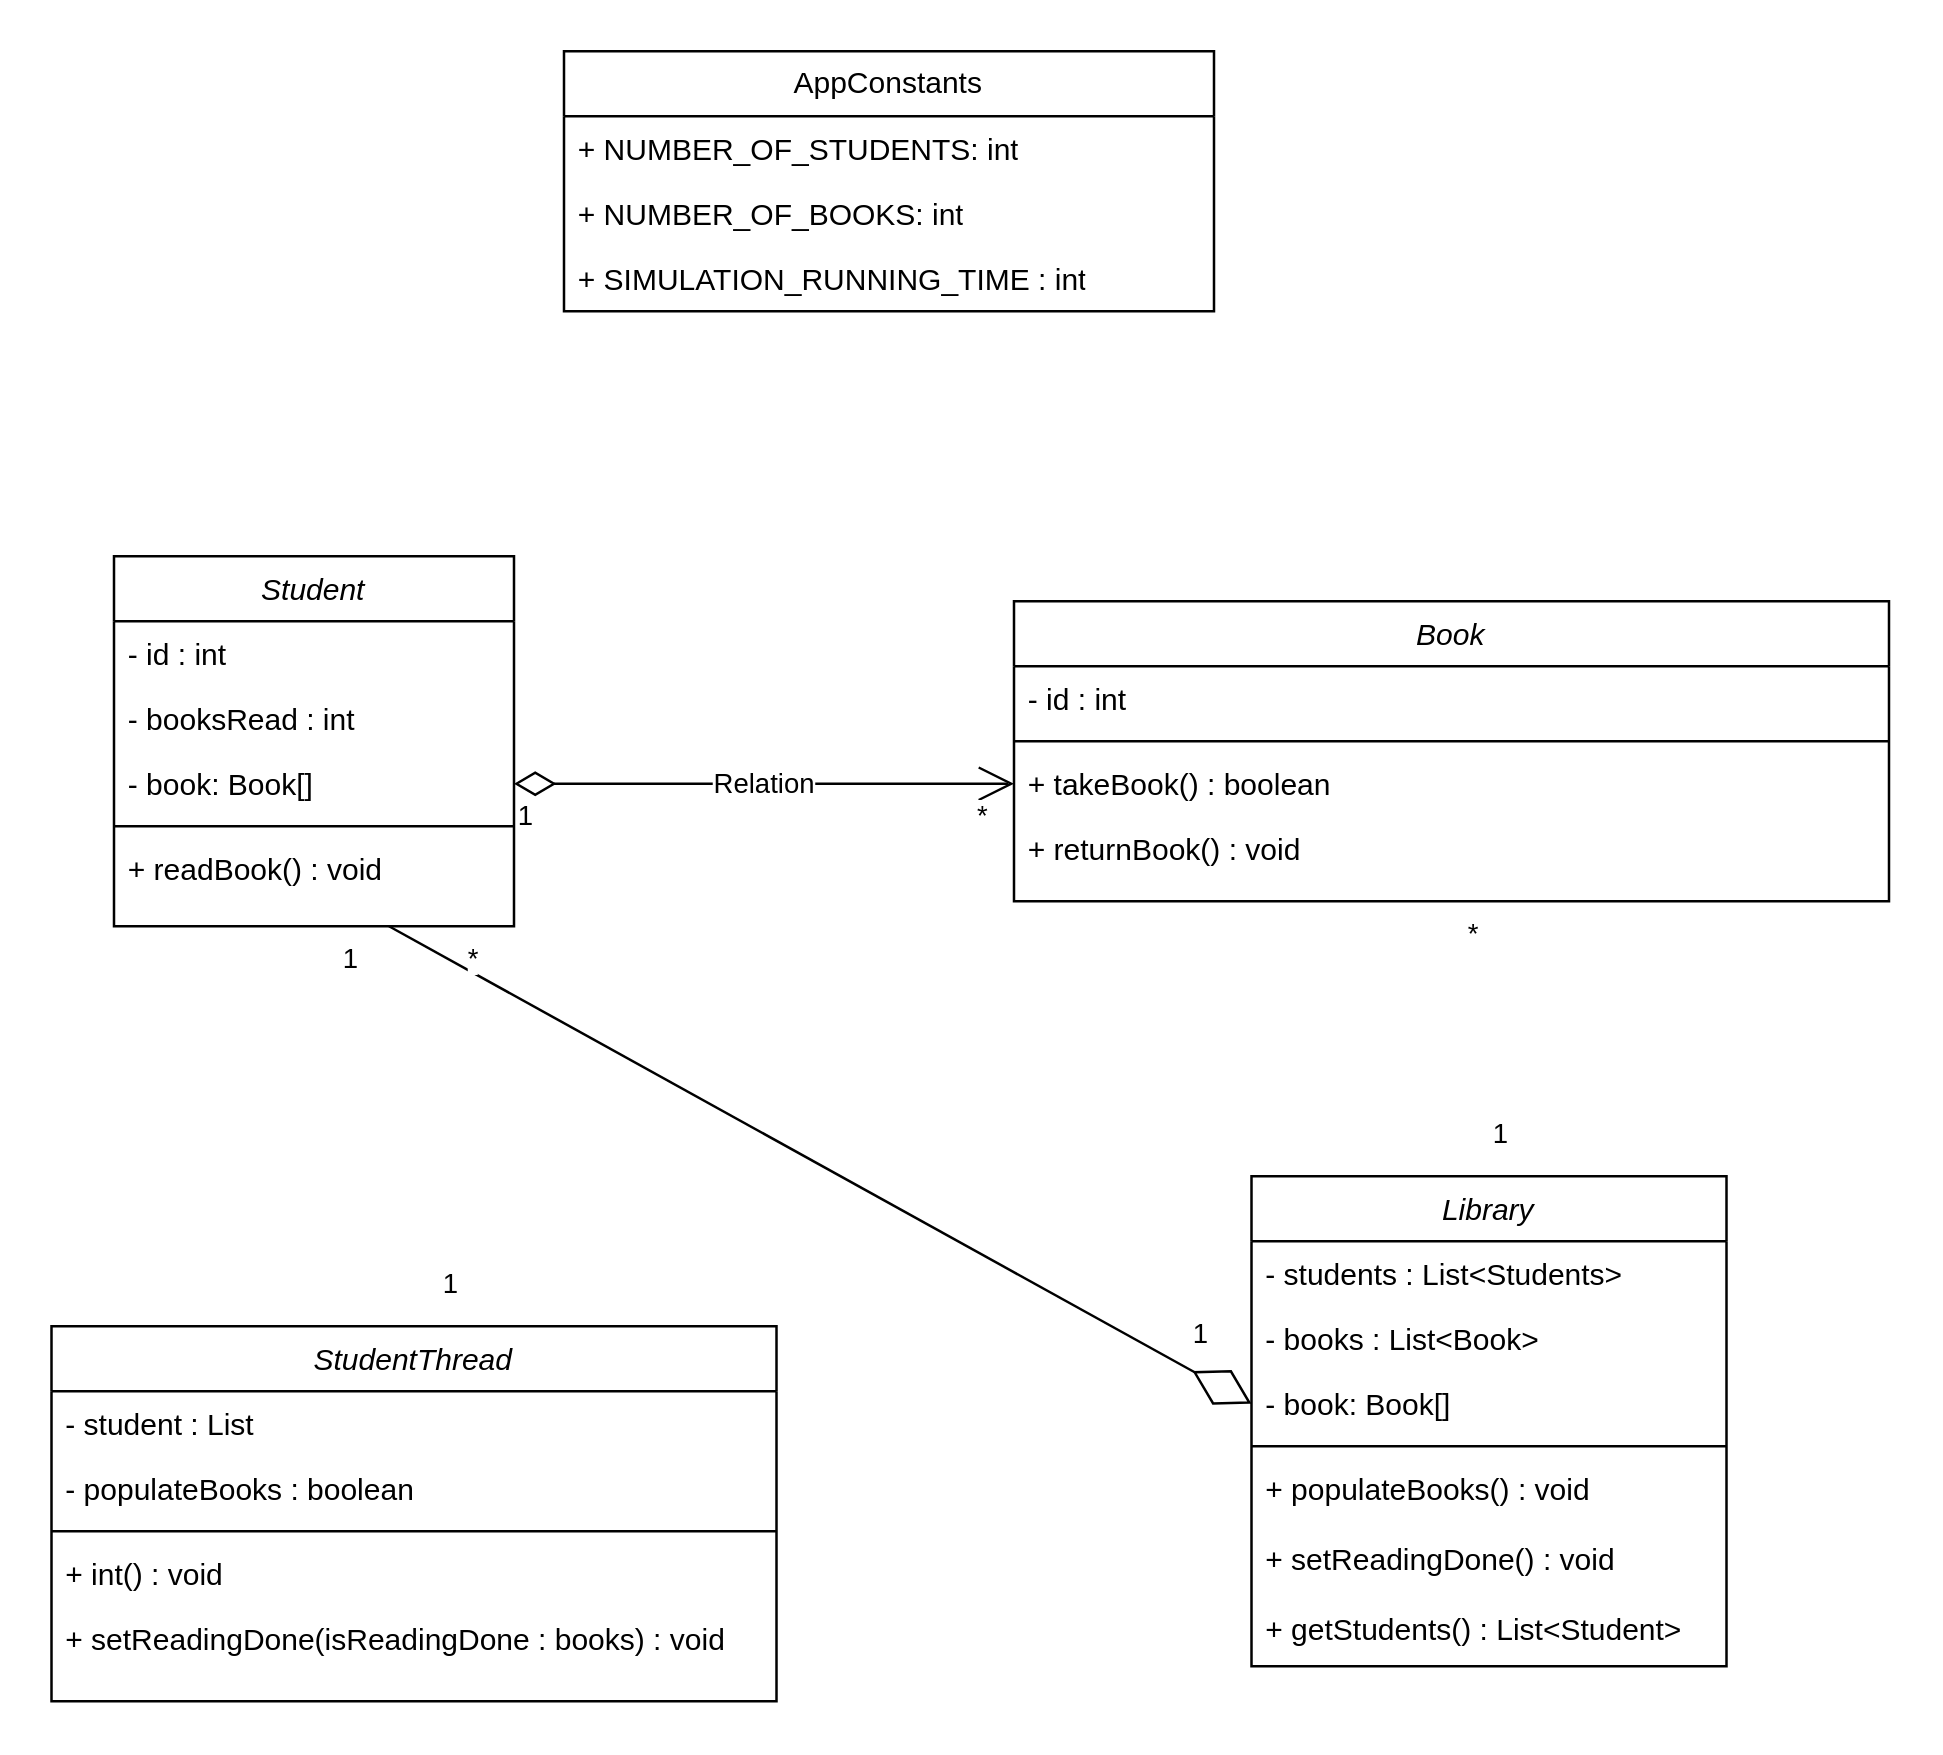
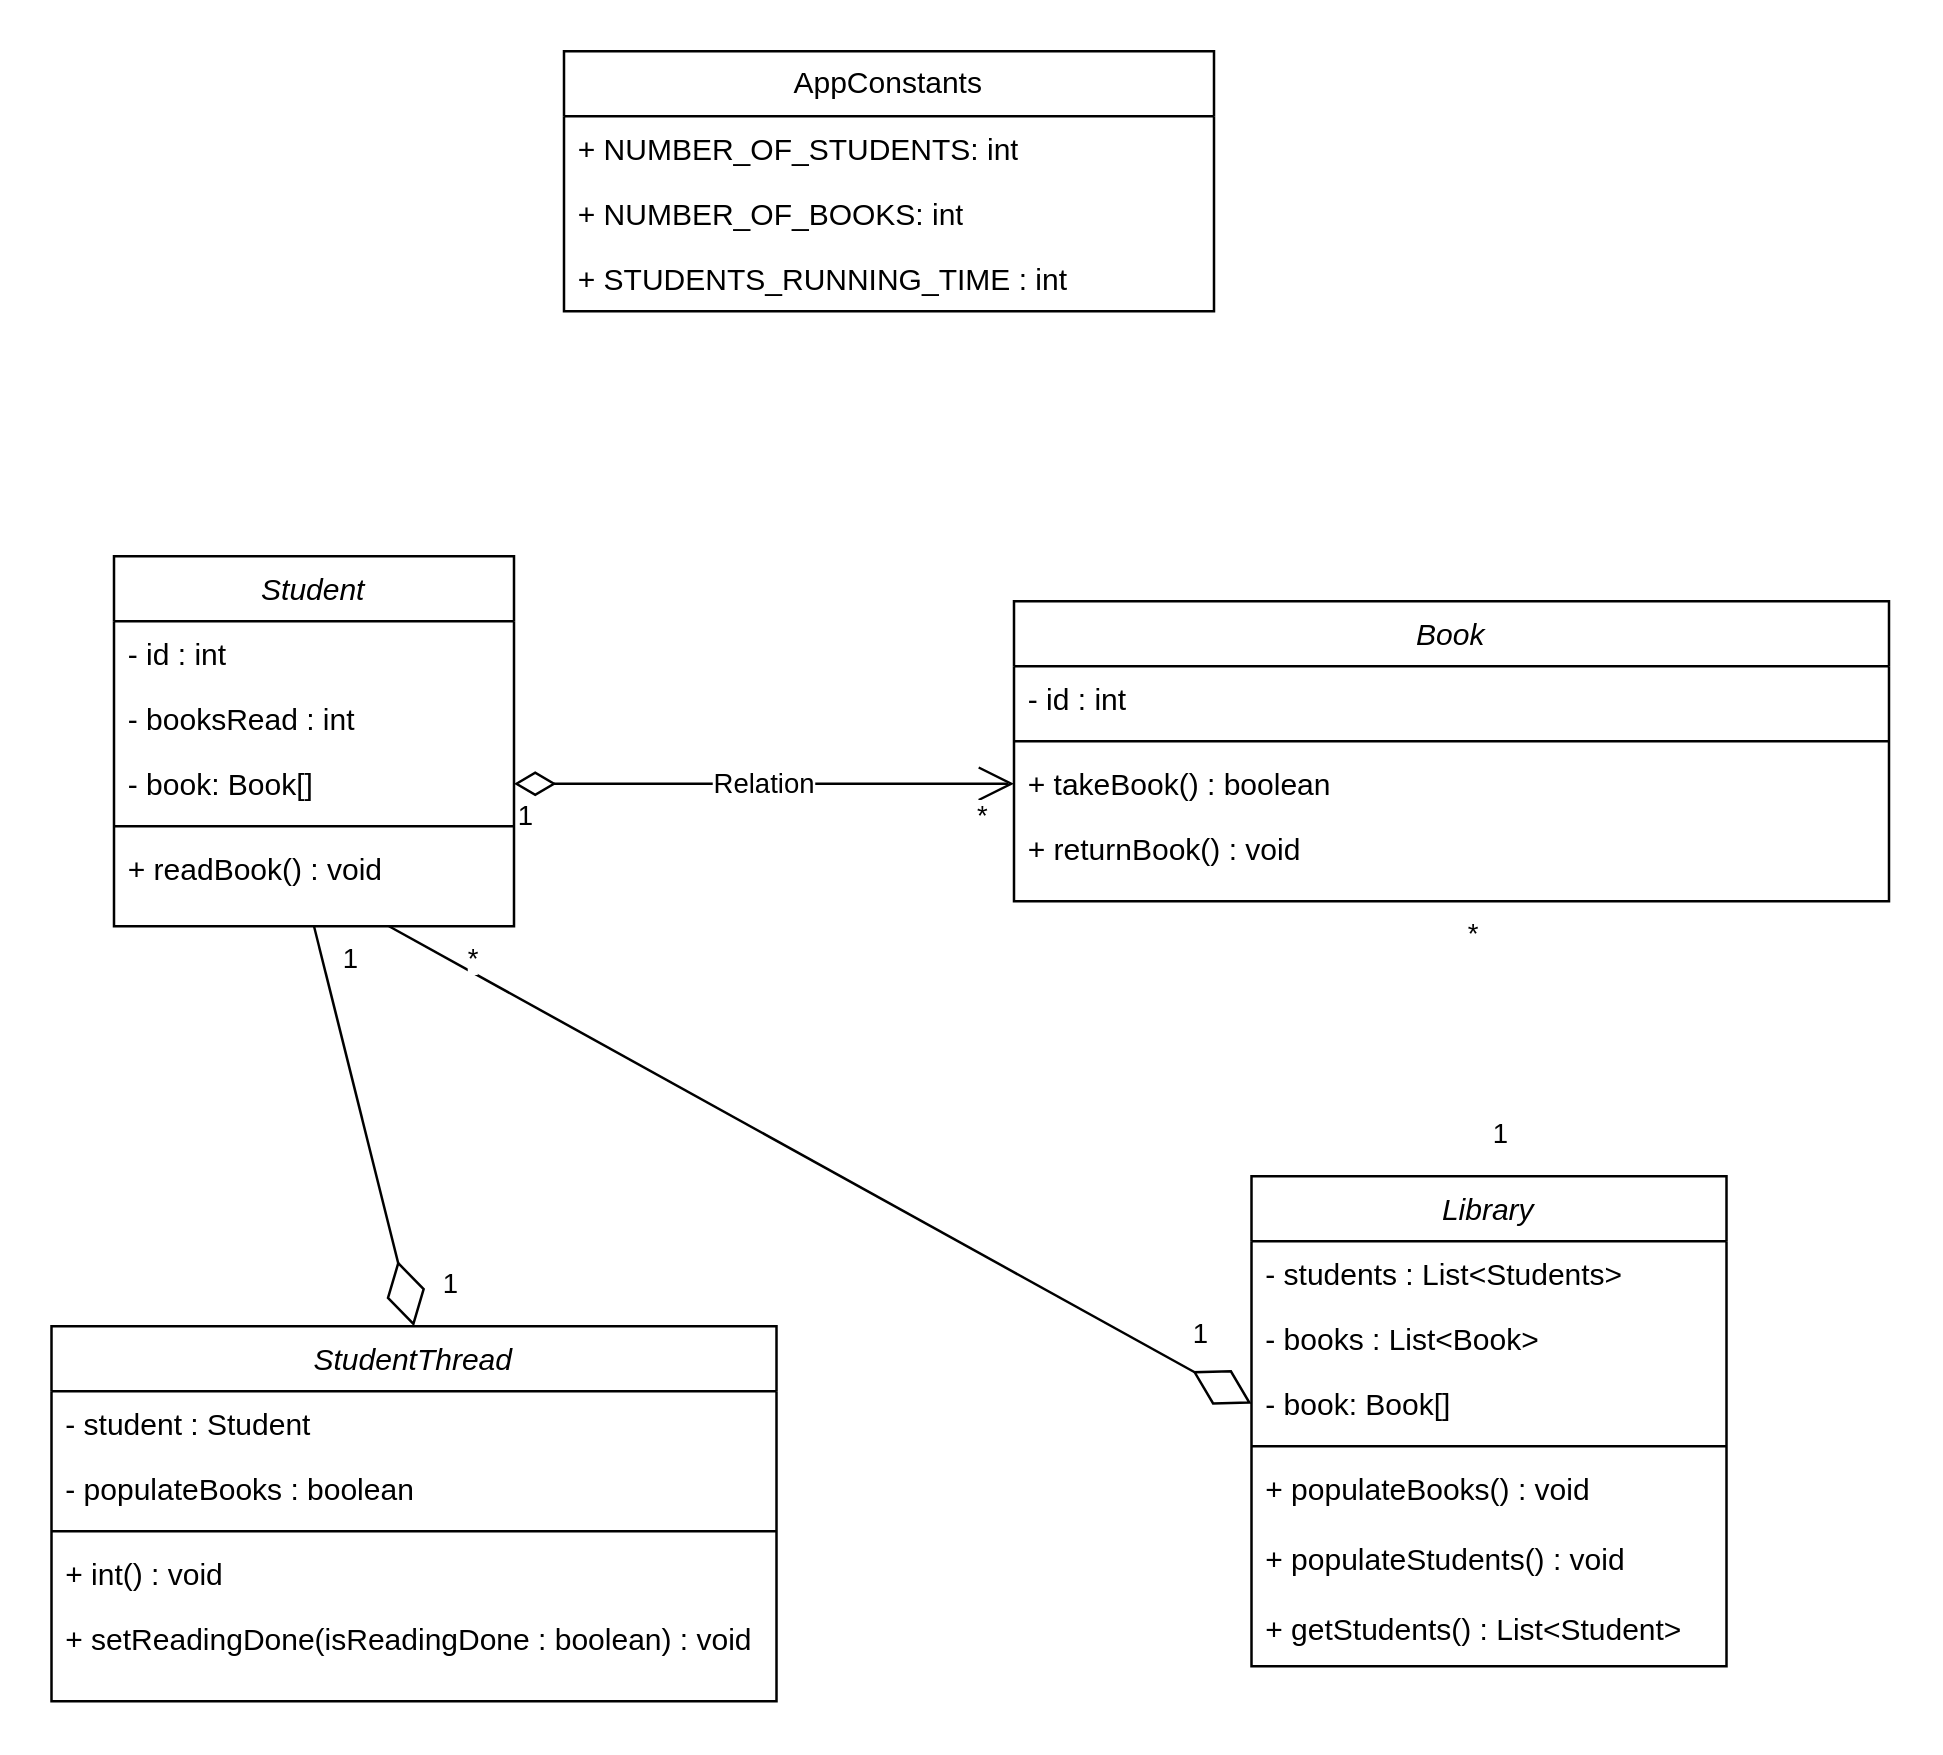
node "+ SIMULATION_RUNNING_TIME : int": label "+ SIMULATION_RUNNING_TIME : int" -> "+ STUDENTS_RUNNING_TIME : int"
edge "Student" -> "StudentThread": added
node "- student : List": label "- student : List" -> "- student : Student"
node "+ setReadingDone() : void": label "+ setReadingDone() : void" -> "+ populateStudents() : void"
node "+ setReadingDone(isReadingDone : books) : void": label "+ setReadingDone(isReadingDone : books) : void" -> "+ setReadingDone(isReadingDone : boolean) : void"
